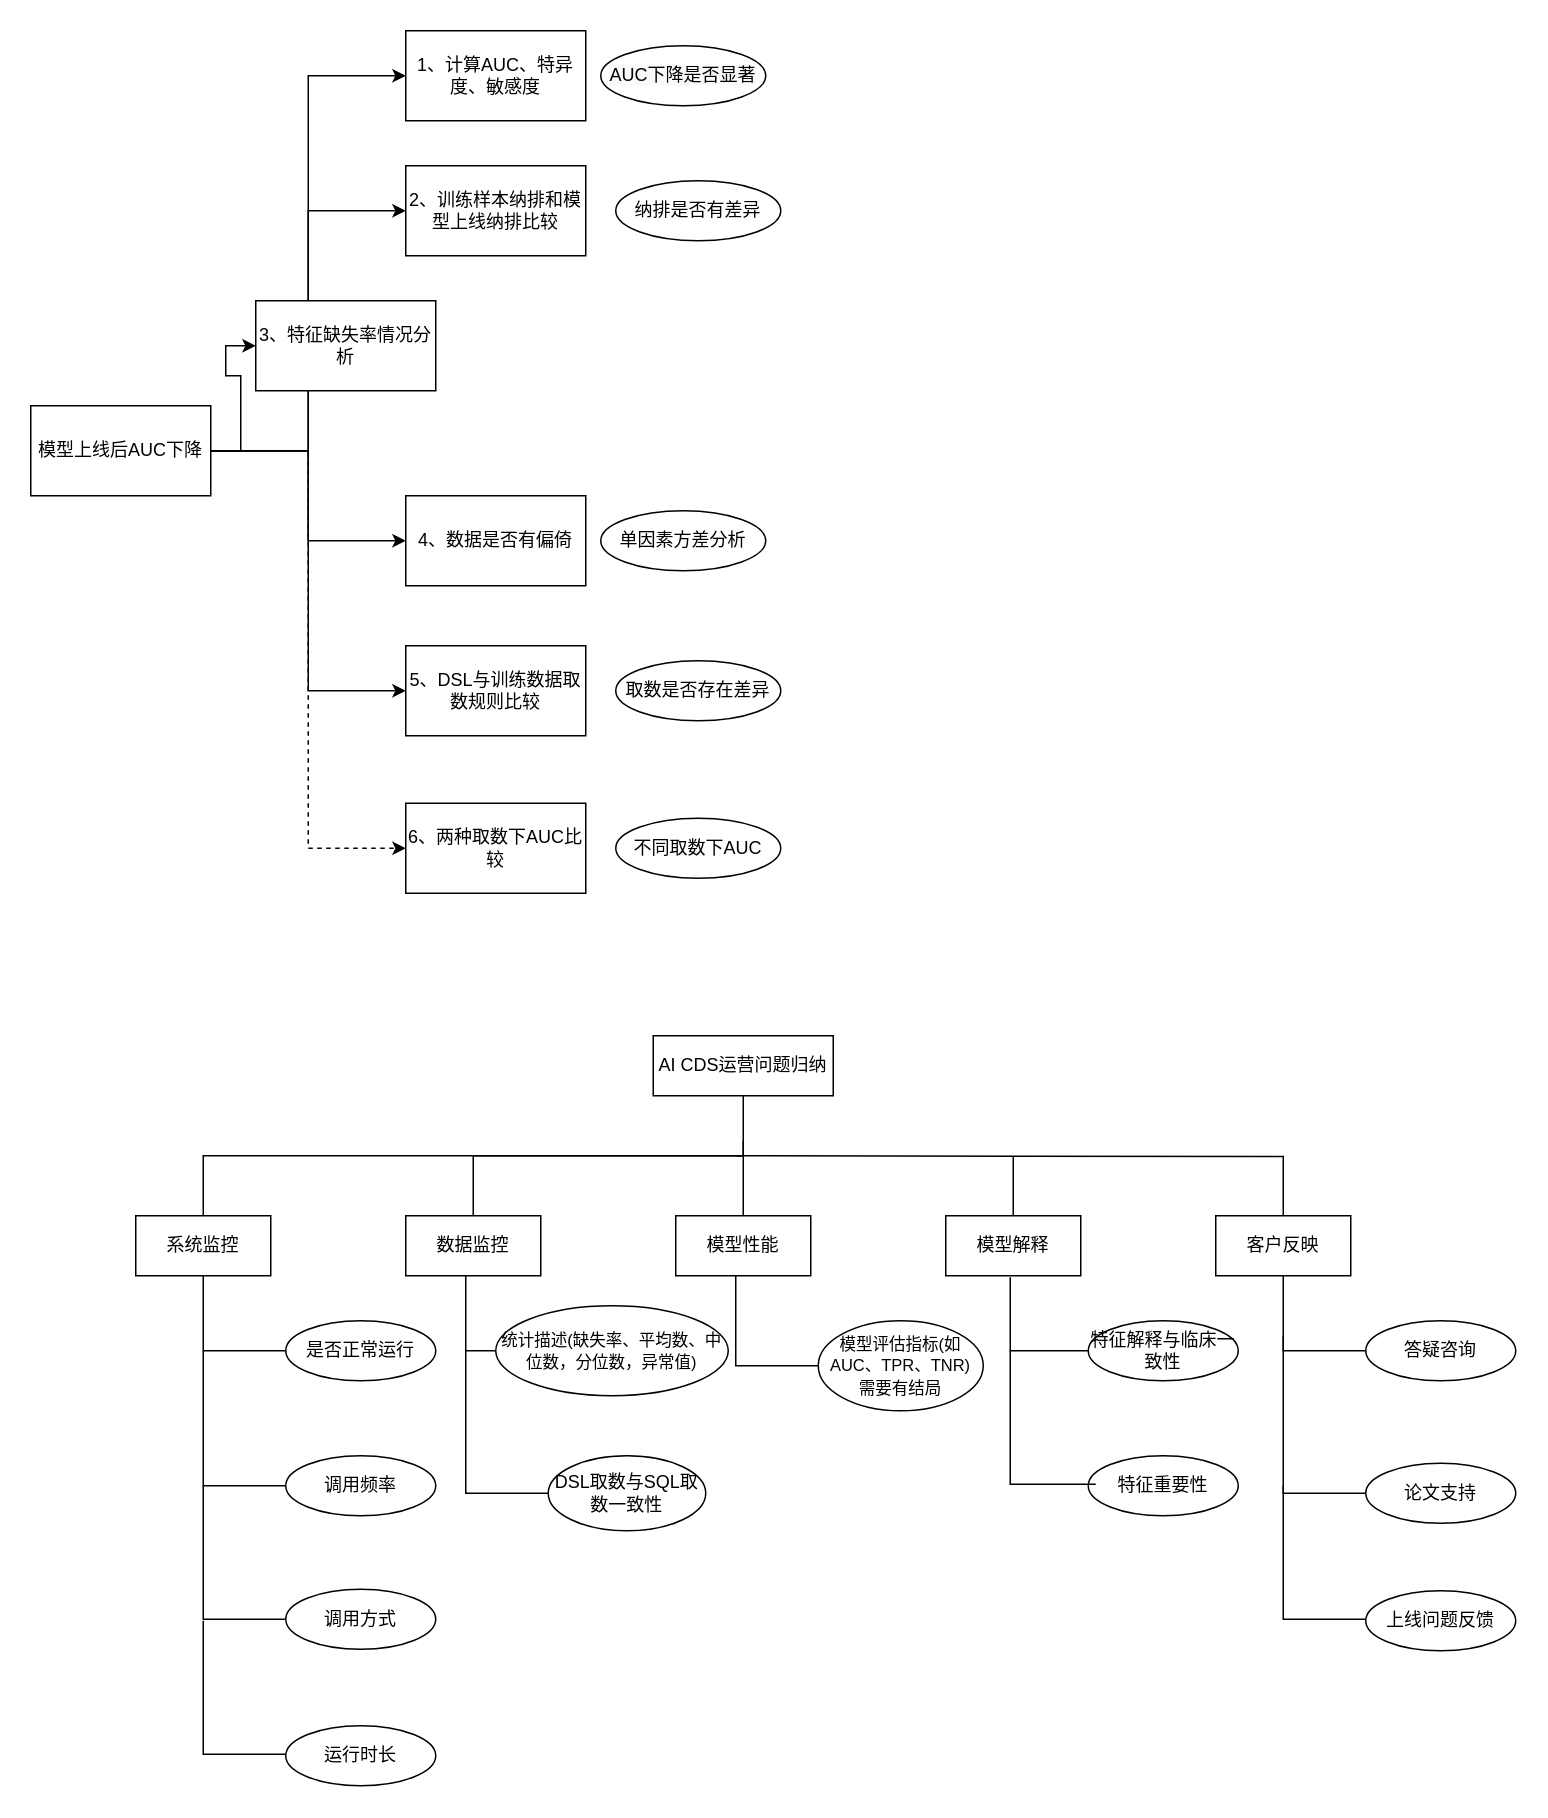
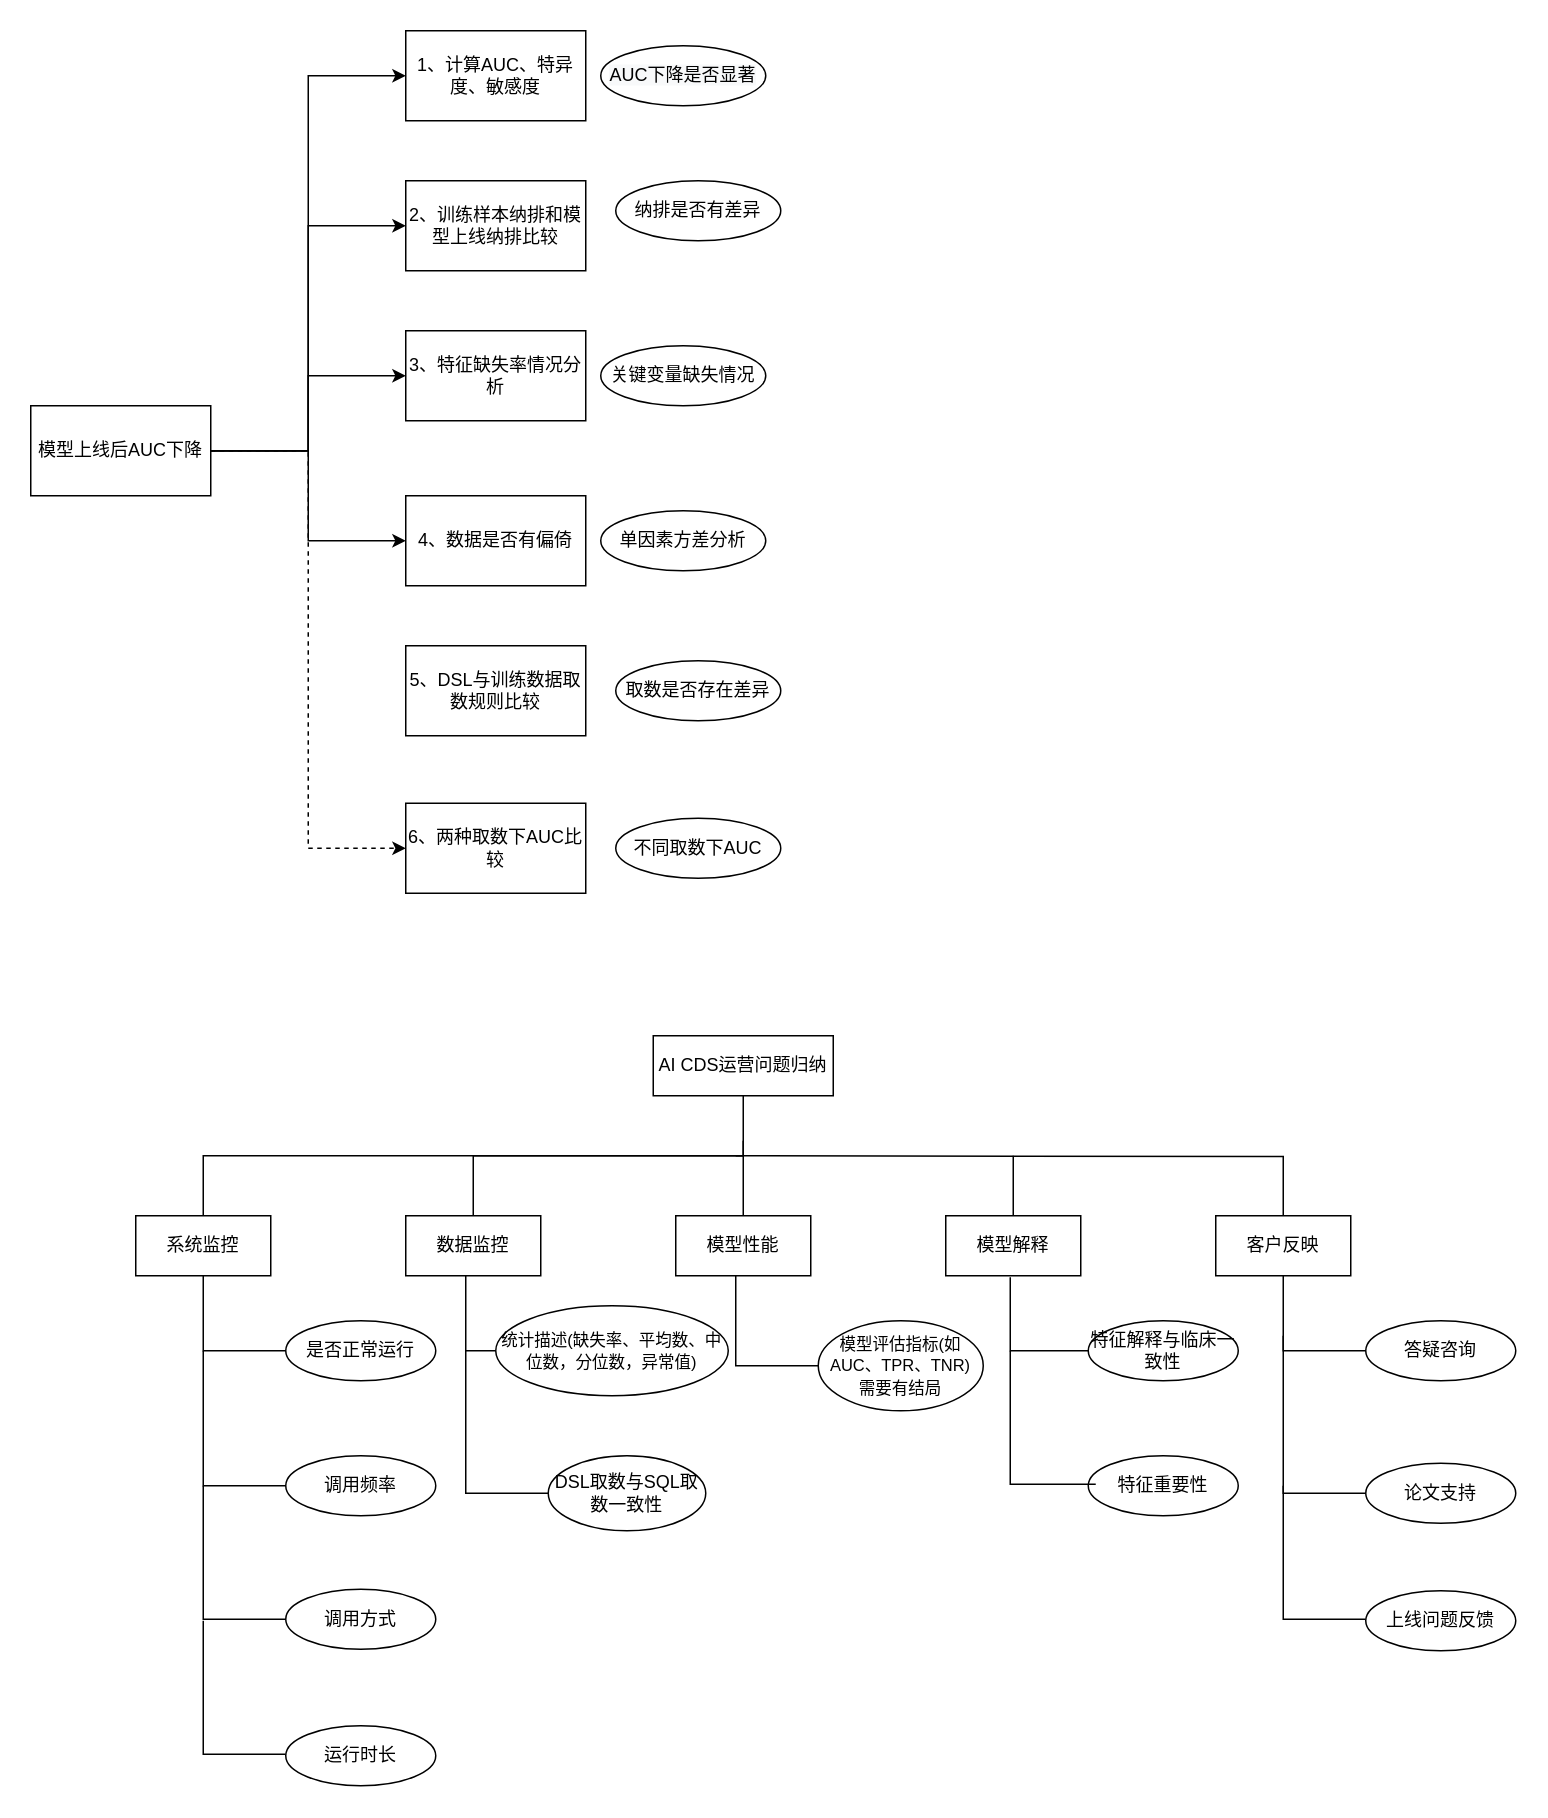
node "2、训练样本纳排和模型上线纳排比较": moved (496, 211) -> (496, 226)
node "3、特征缺失率情况分析": moved (346, 346) -> (496, 376)
node "关键变量缺失情况": added
edge "模型上线后AUC下降" -> "5、DSL与训练数据取数规则比较": removed
